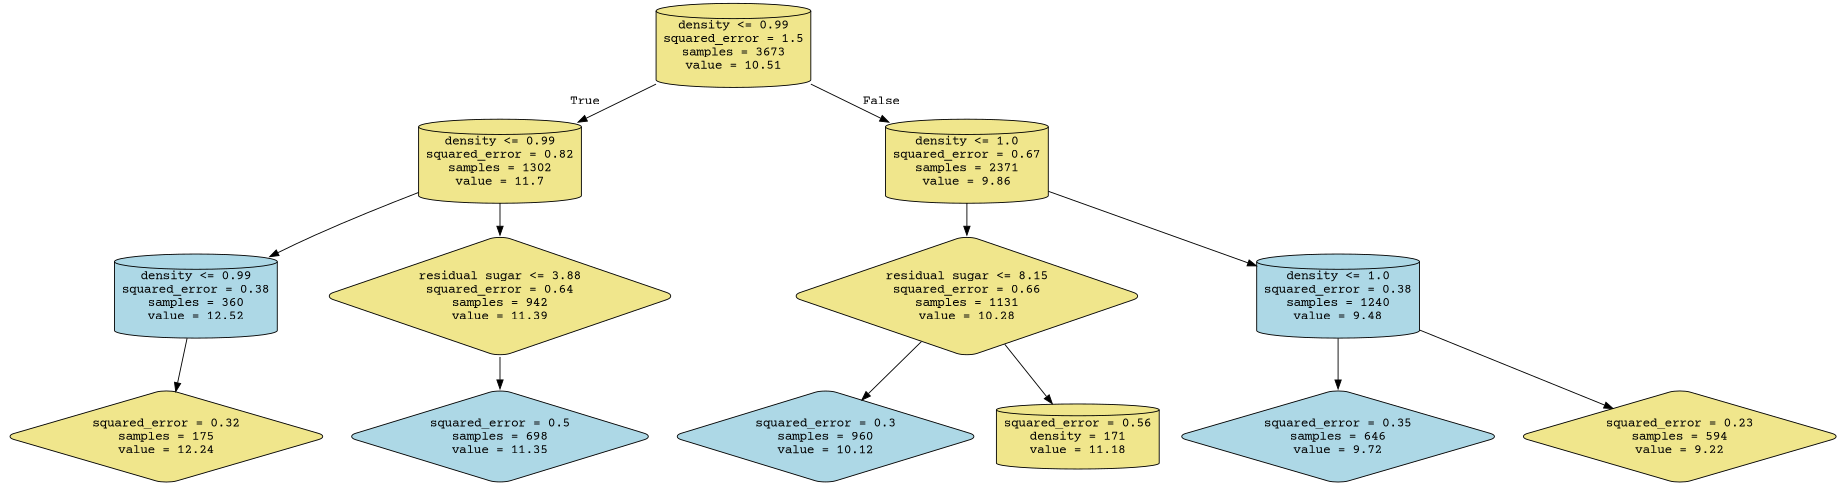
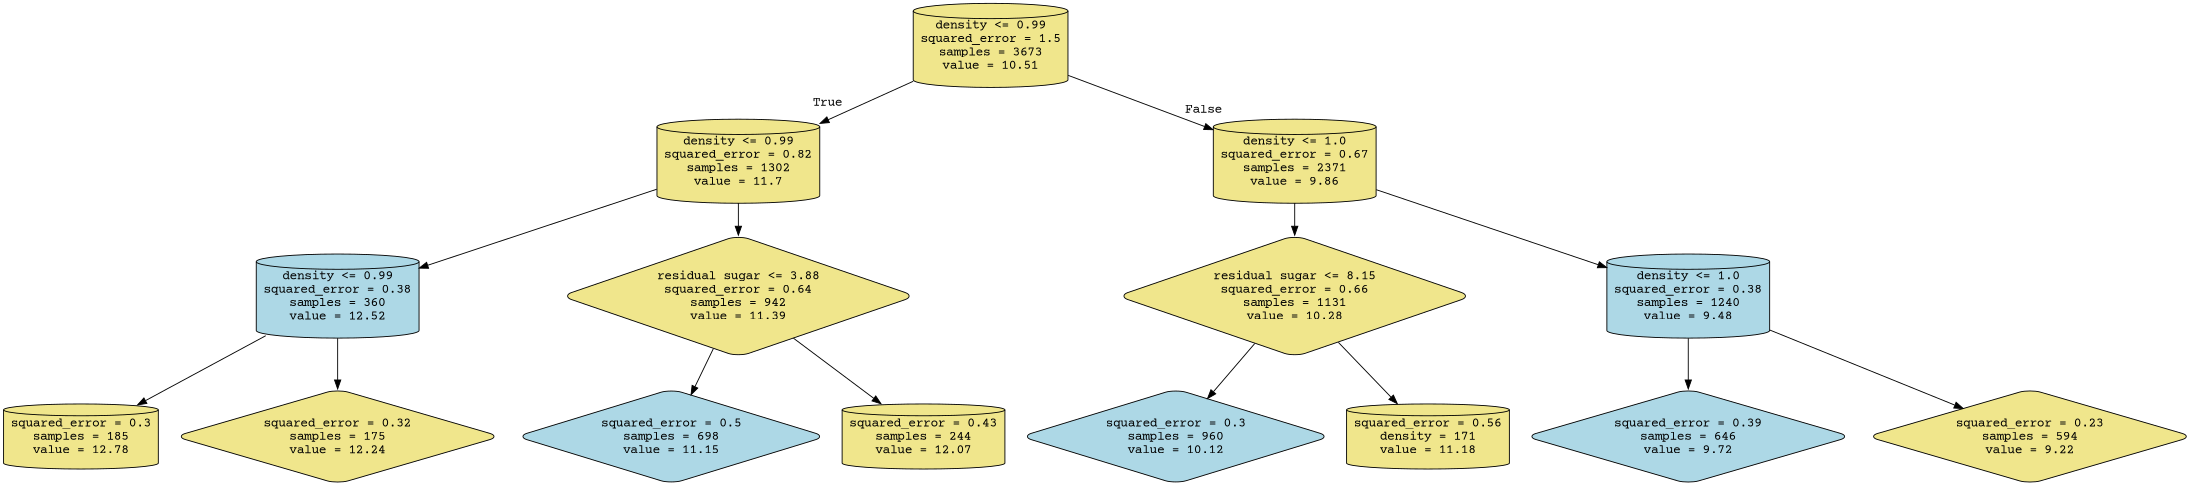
node "squared_error = 0.3 samples = 185 value = 12.78": added
node "squared_error = 0.5 samples = 698 value = 11.35": label "squared_error = 0.5 samples = 698 value = 11.35" -> "squared_error = 0.5 samples = 698 value = 11.15"
node "squared_error = 0.43 samples = 244 value = 12.07": added
node "squared_error = 0.35 samples = 646 value = 9.72": label "squared_error = 0.35 samples = 646 value = 9.72" -> "squared_error = 0.39 samples = 646 value = 9.72"
